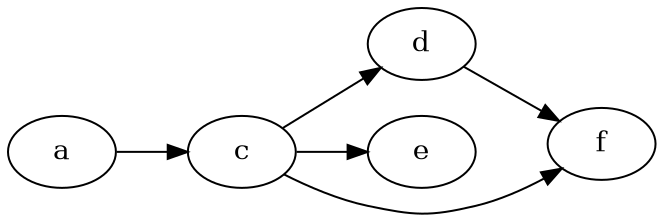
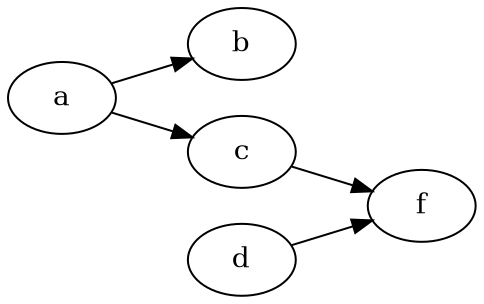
node "b": added
edge "c" -> "d": removed
node "e": removed
